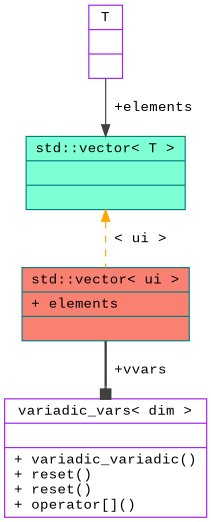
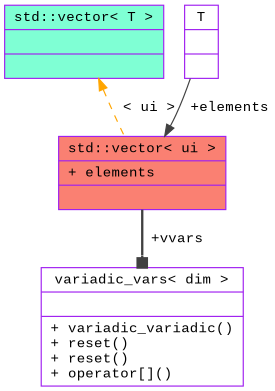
edge "T" -> "std::vector< T >": now "T" -> "std::vector< ui >"
node "std::vector< T >": color teal -> purple
node "std::vector< ui >": color teal -> purple
